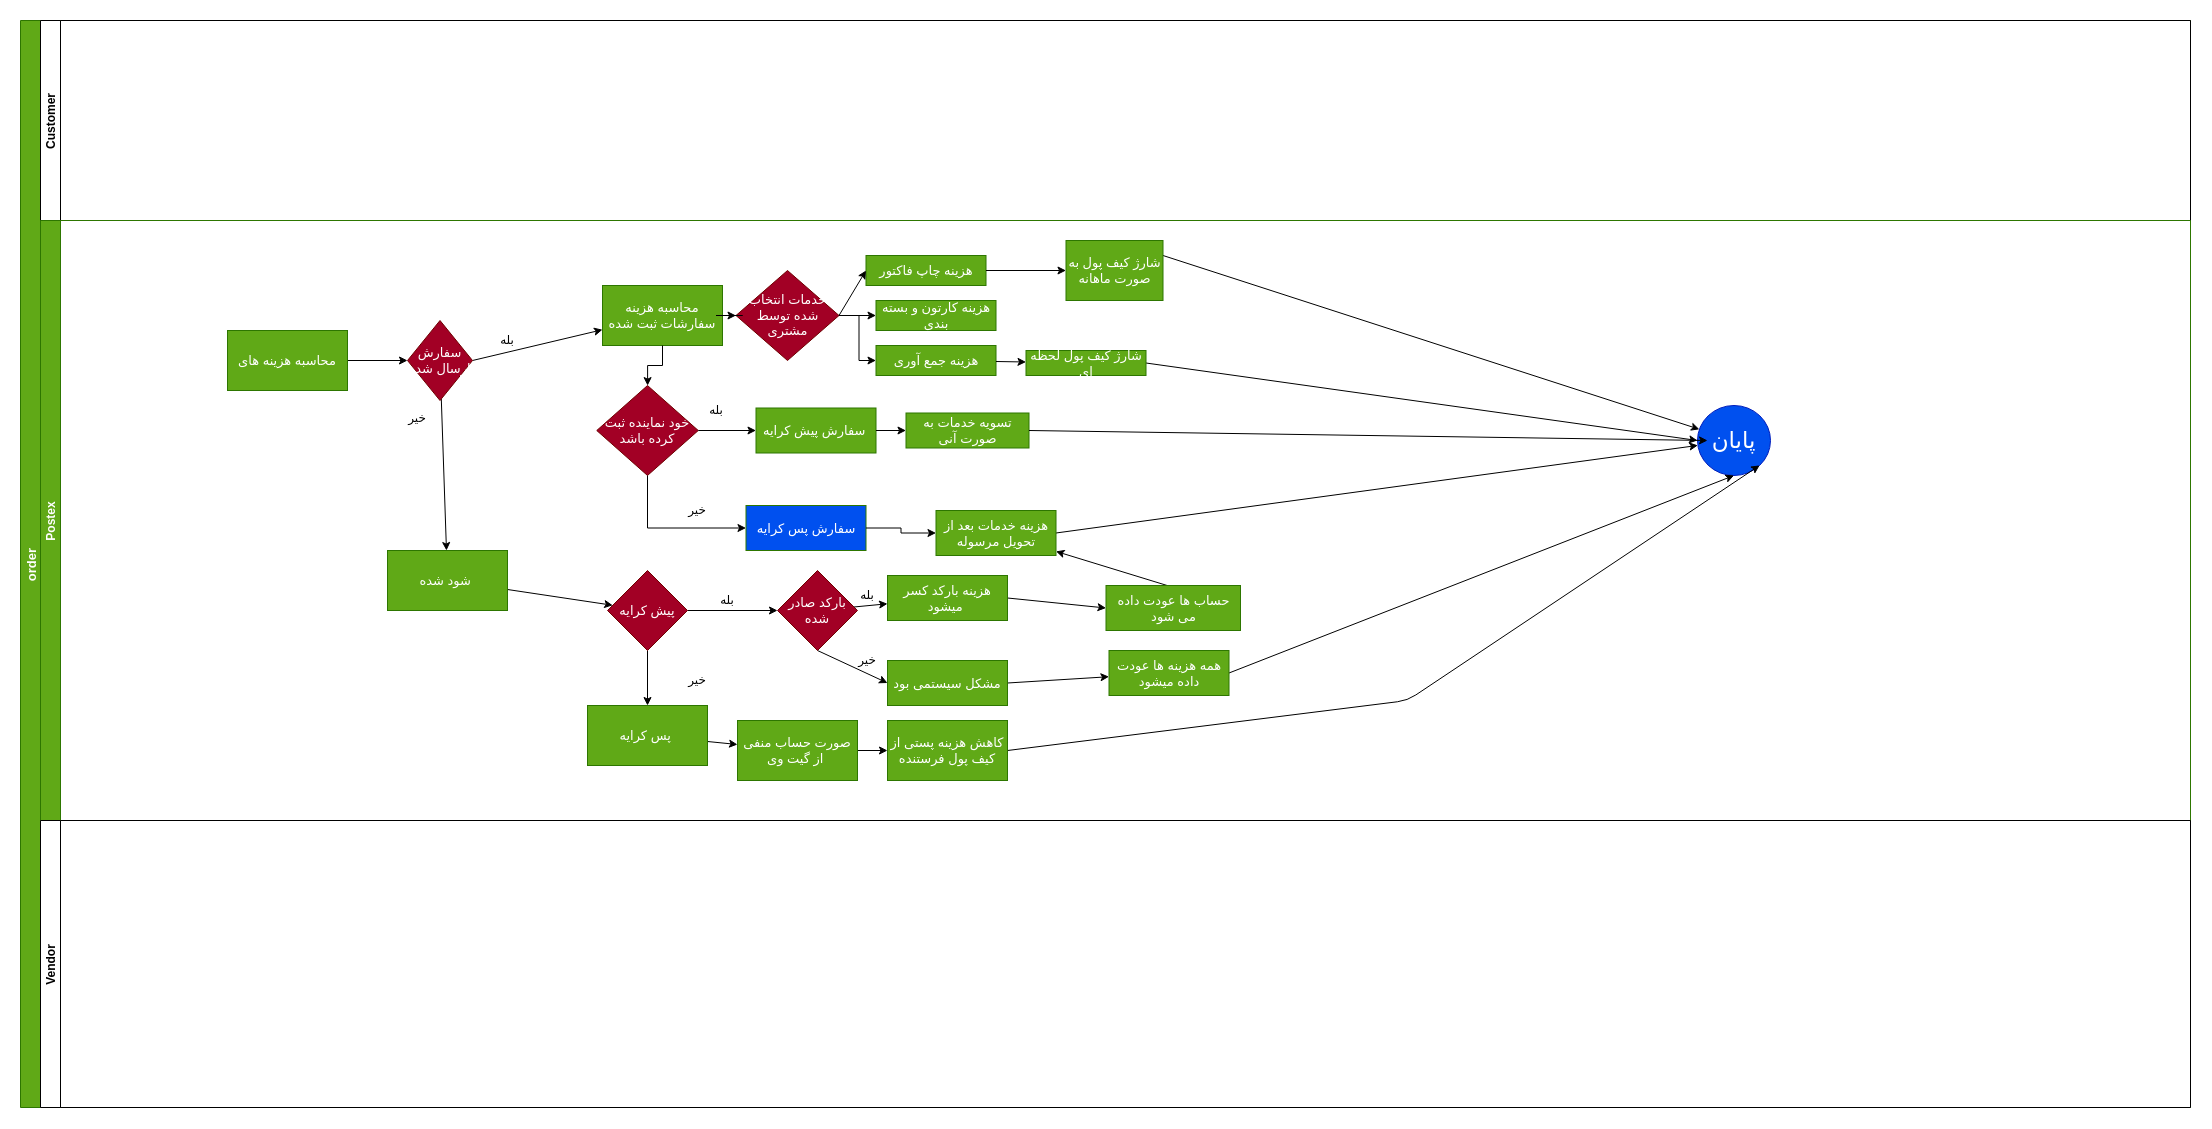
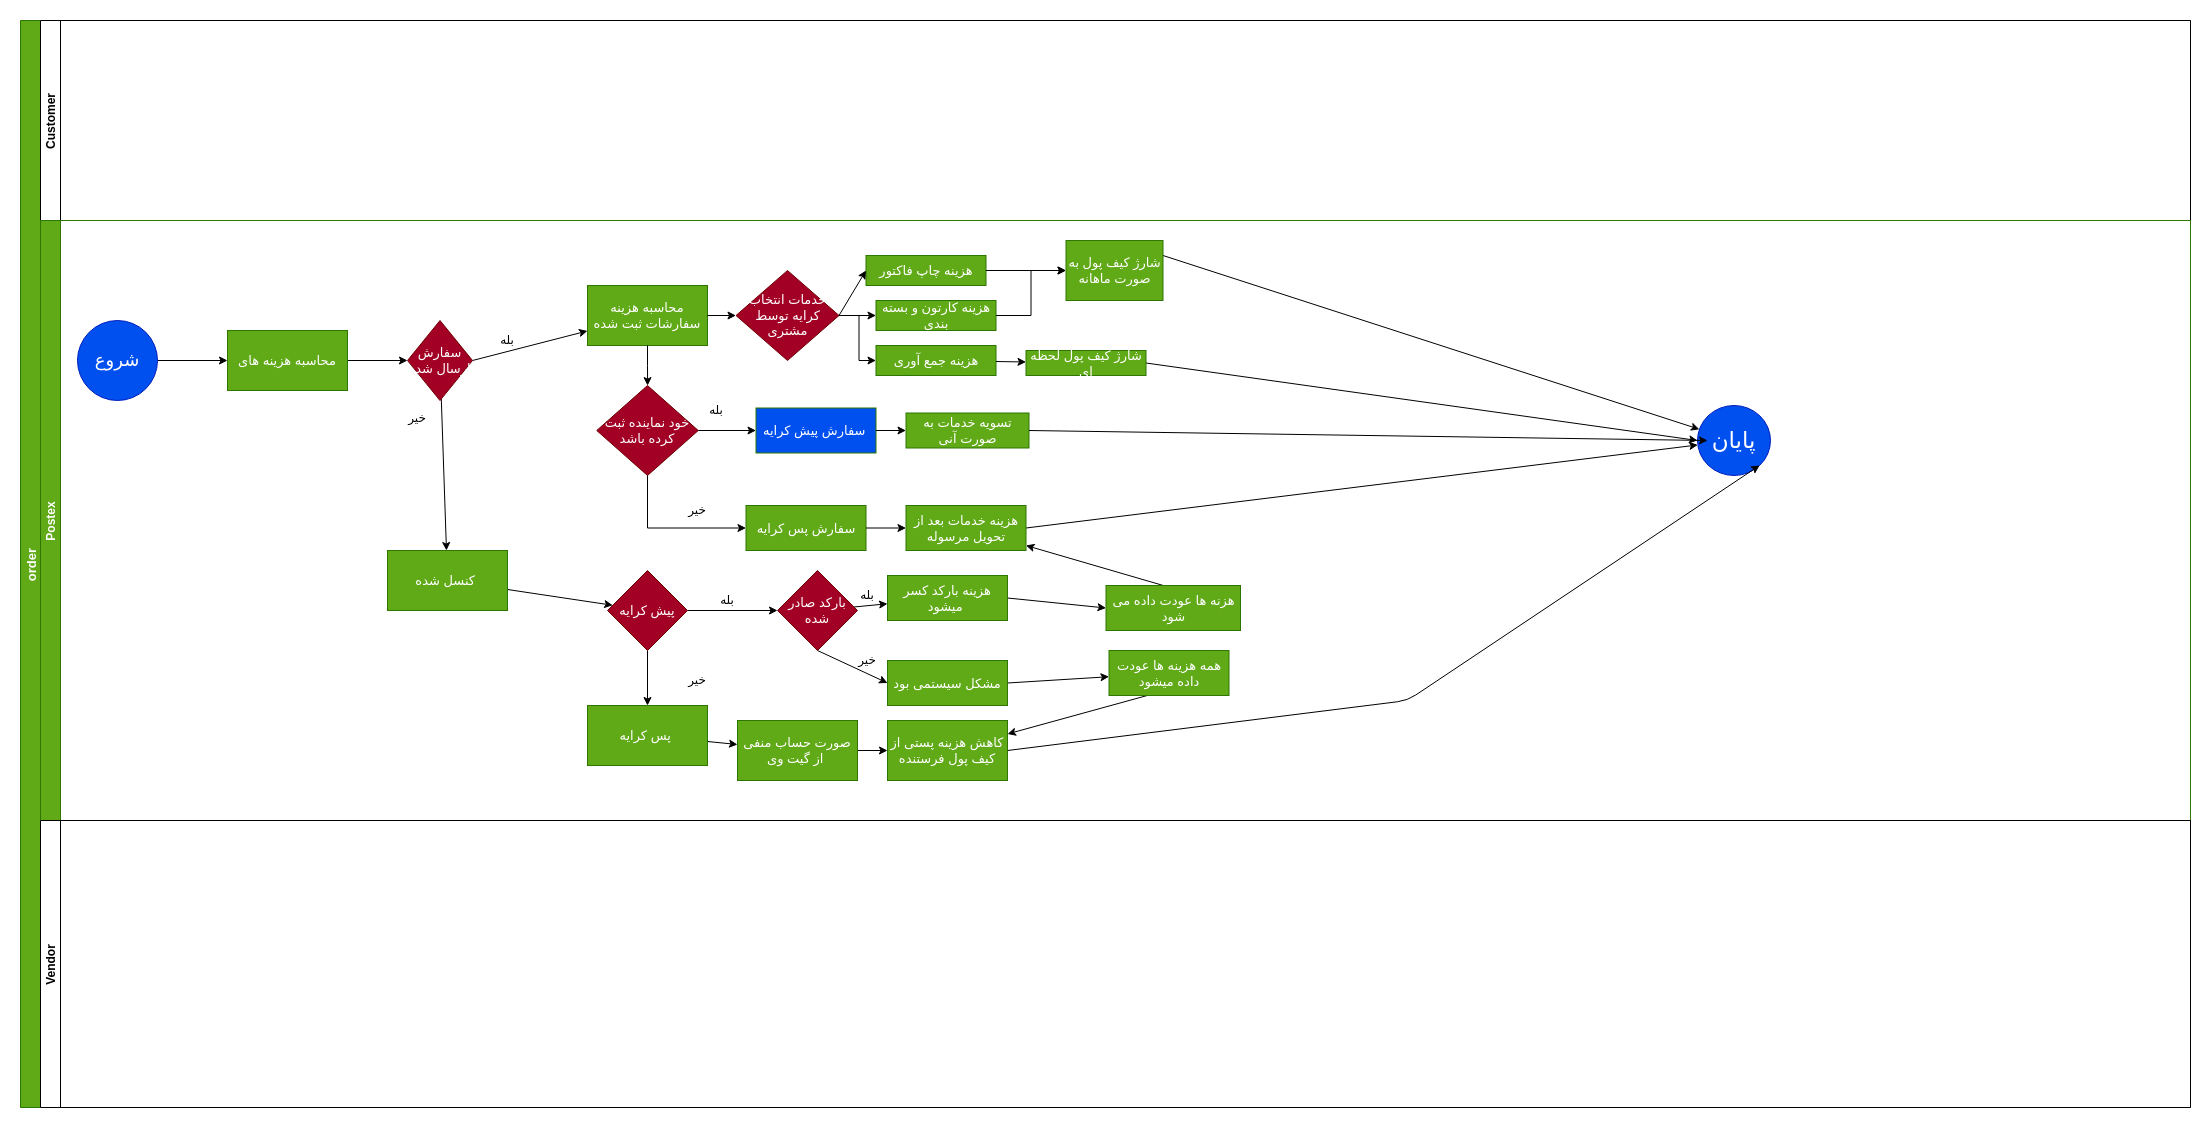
edge "هزینه کارتون و بسته بندی" -> "شارژ کیف پول به صورت ماهانه": added
node "محاسبه هزینه سفارشات ثبت شده": moved (663, 316) -> (648, 316)
node "خدمات انتخاب شده توسط مشتری": label "خدمات انتخاب شده توسط مشتری" -> "خدمات انتخاب کرایه توسط مشتری"
node "شروع": added
edge "شروع" -> "محاسبه هزینه های": added
node "سفارش پیش کرایه": fillcolor #60a917 -> #0050ef
node "سفارش پس کرایه": fillcolor #0050ef -> #60a917
node "هزینه خدمات بعد از تحویل مرسوله": moved (996, 533) -> (966, 528)
edge "همه هزینه ها عودت داده میشود" -> "پایان": now "همه هزینه ها عودت داده میشود" -> "کاهش هزینه پستی از کیف پول فرستنده"
node "شود شده": label "شود شده" -> "کنسل شده"
node "حساب ها عودت داده می شود": label "حساب ها عودت داده می شود" -> "هزنه ها عودت داده می شود"
